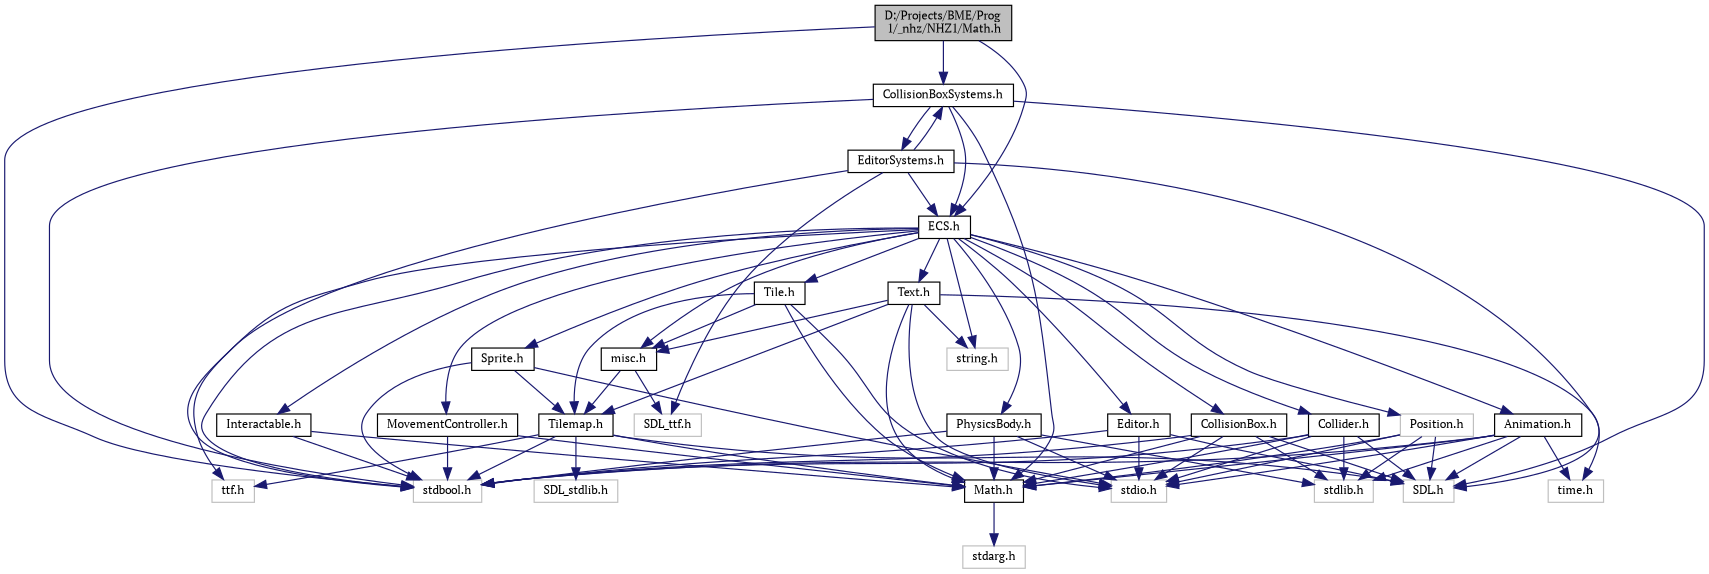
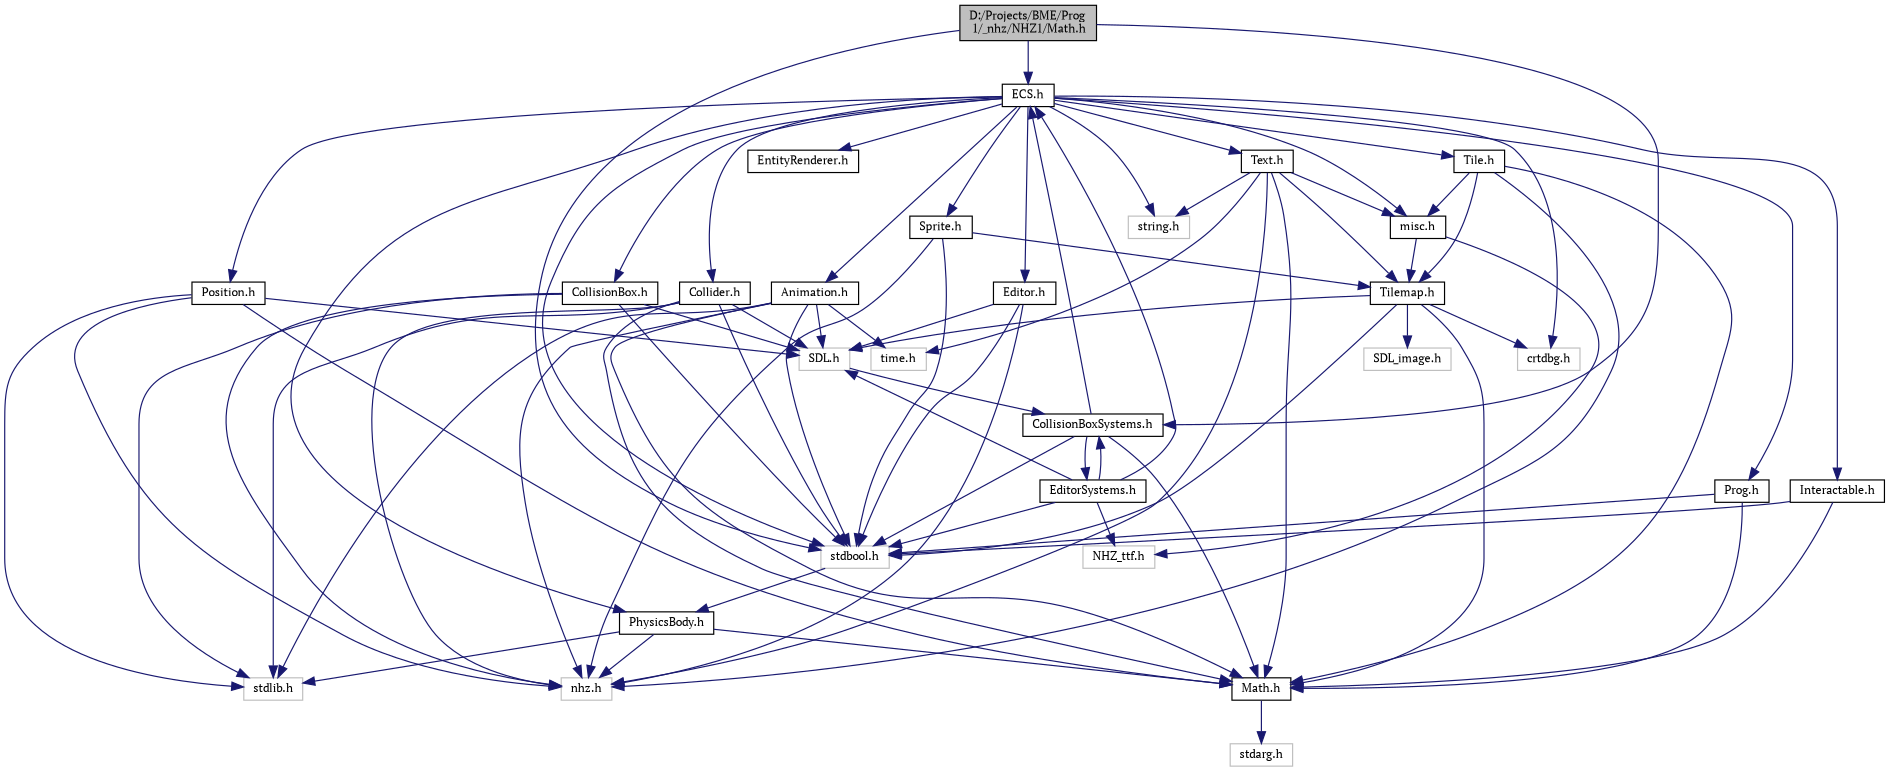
node "EntityRenderer.h": added
edge "CollisionBoxSystems.h" -> "SDL.h": reversed
node "MovementController.h": label "MovementController.h" -> "Prog.h"
node "SDL_ttf.h": label "SDL_ttf.h" -> "NHZ_ttf.h"
node "Position.h": color grey75 -> black
edge "PhysicsBody.h" -> "stdbool.h": reversed
edge "CollisionBox.h" -> "Math.h": removed
node "ttf.h": label "ttf.h" -> "crtdbg.h"
node "SDL_stdlib.h": label "SDL_stdlib.h" -> "SDL_image.h"
node "stdio.h": label "stdio.h" -> "nhz.h"
